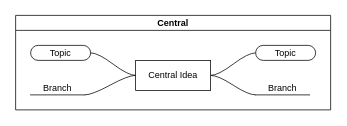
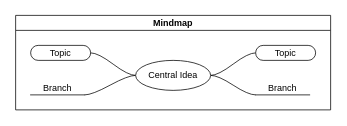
node "Central": label "Central" -> "Mindmap"
node "Central Idea": shape rectangle -> ellipse
